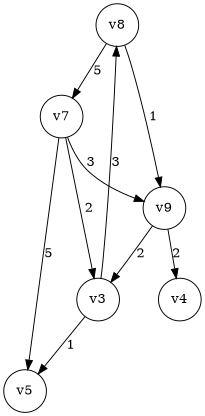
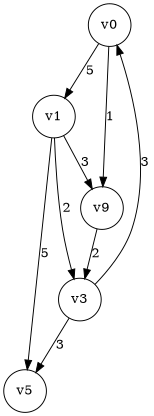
node "v8": label "v8" -> "v0"
node "v7": label "v7" -> "v1"
node "v4": removed
edge "v3" -> "v5": label "1" -> "3"
